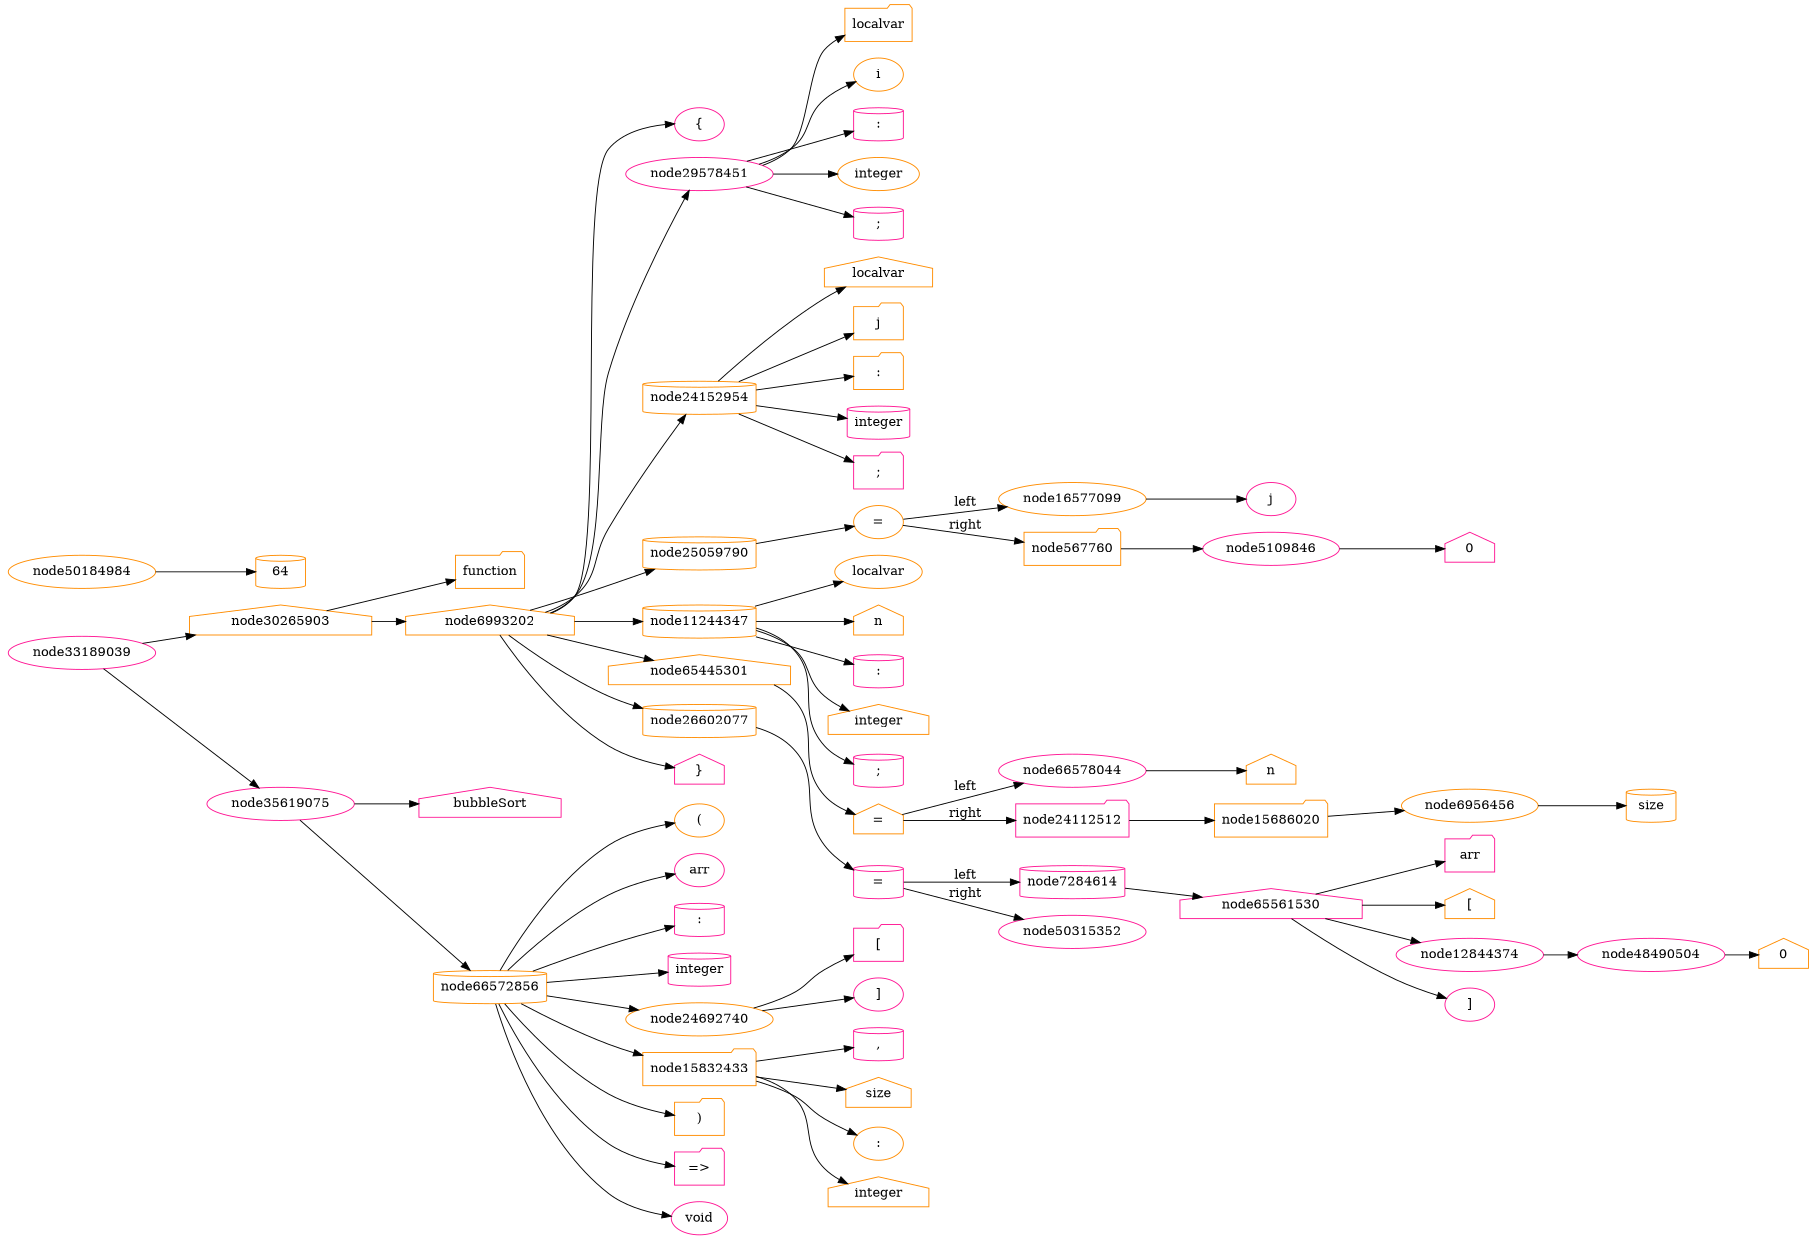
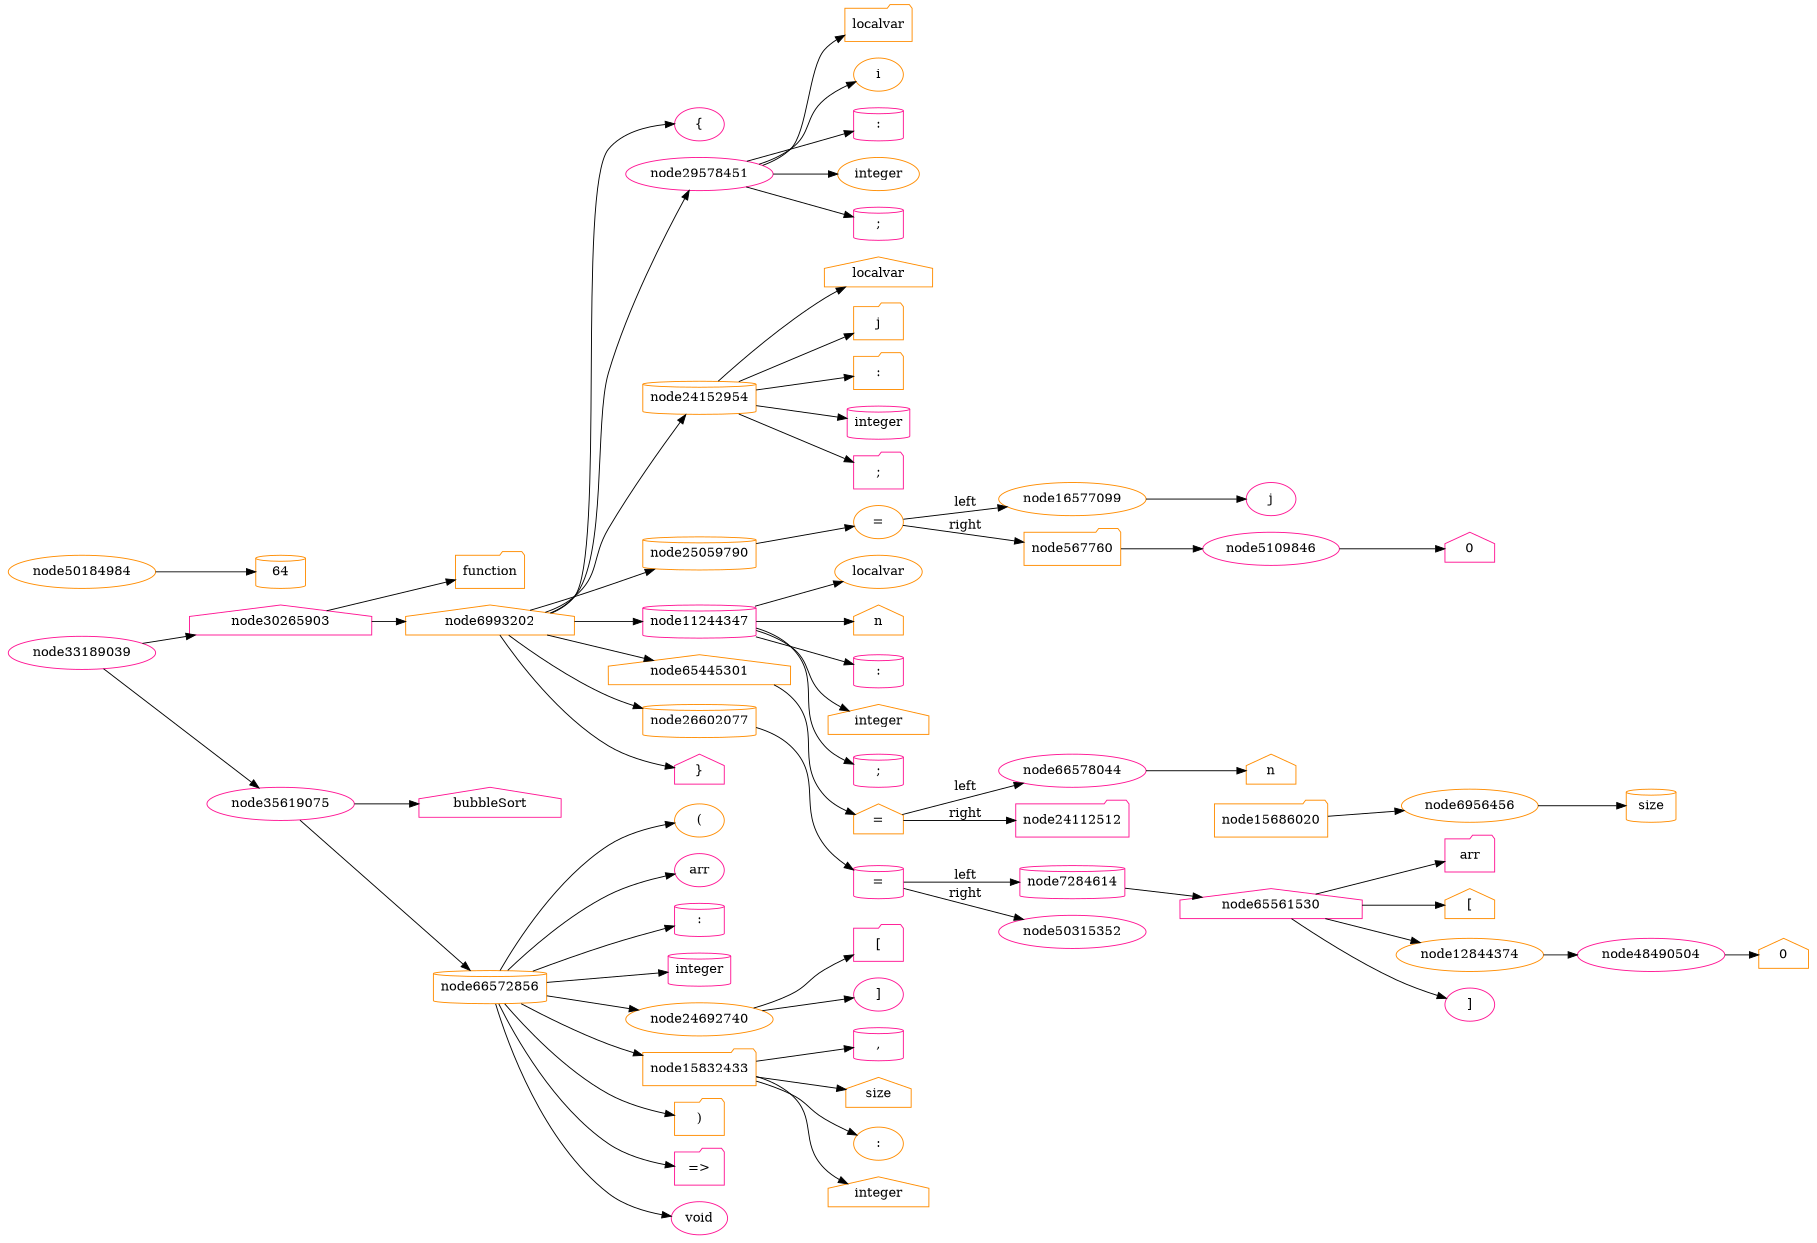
node "node30265903": color darkorange -> deeppink
node "node11244347": color darkorange -> deeppink
edge "node24112512" -> "node15686020": removed
node "node12844374": color deeppink -> darkorange
